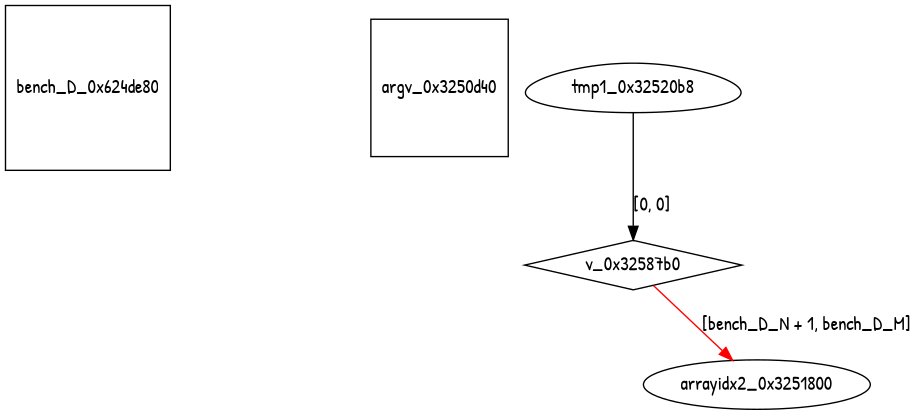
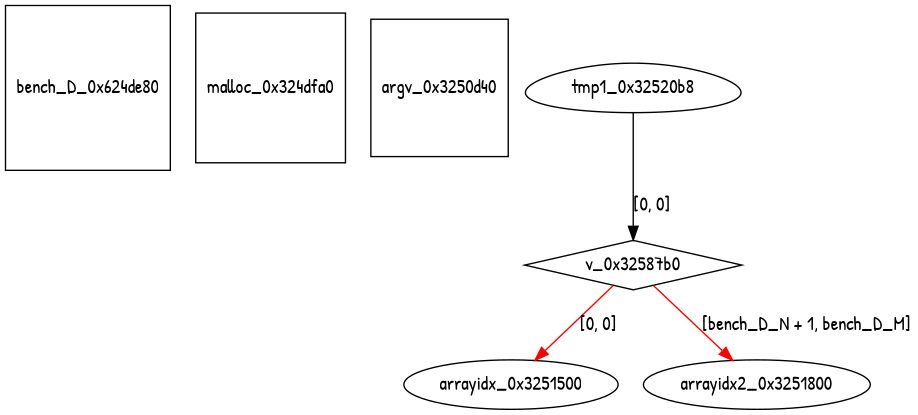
node "malloc_0x324dfa0": added
node "arrayidx_0x3251500": added
